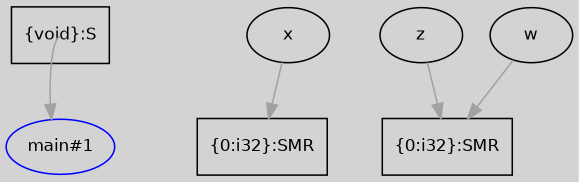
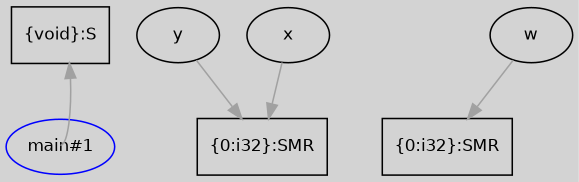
node "y": added
node "z": removed
edge "{void}:S" -> "main#1": reversed
